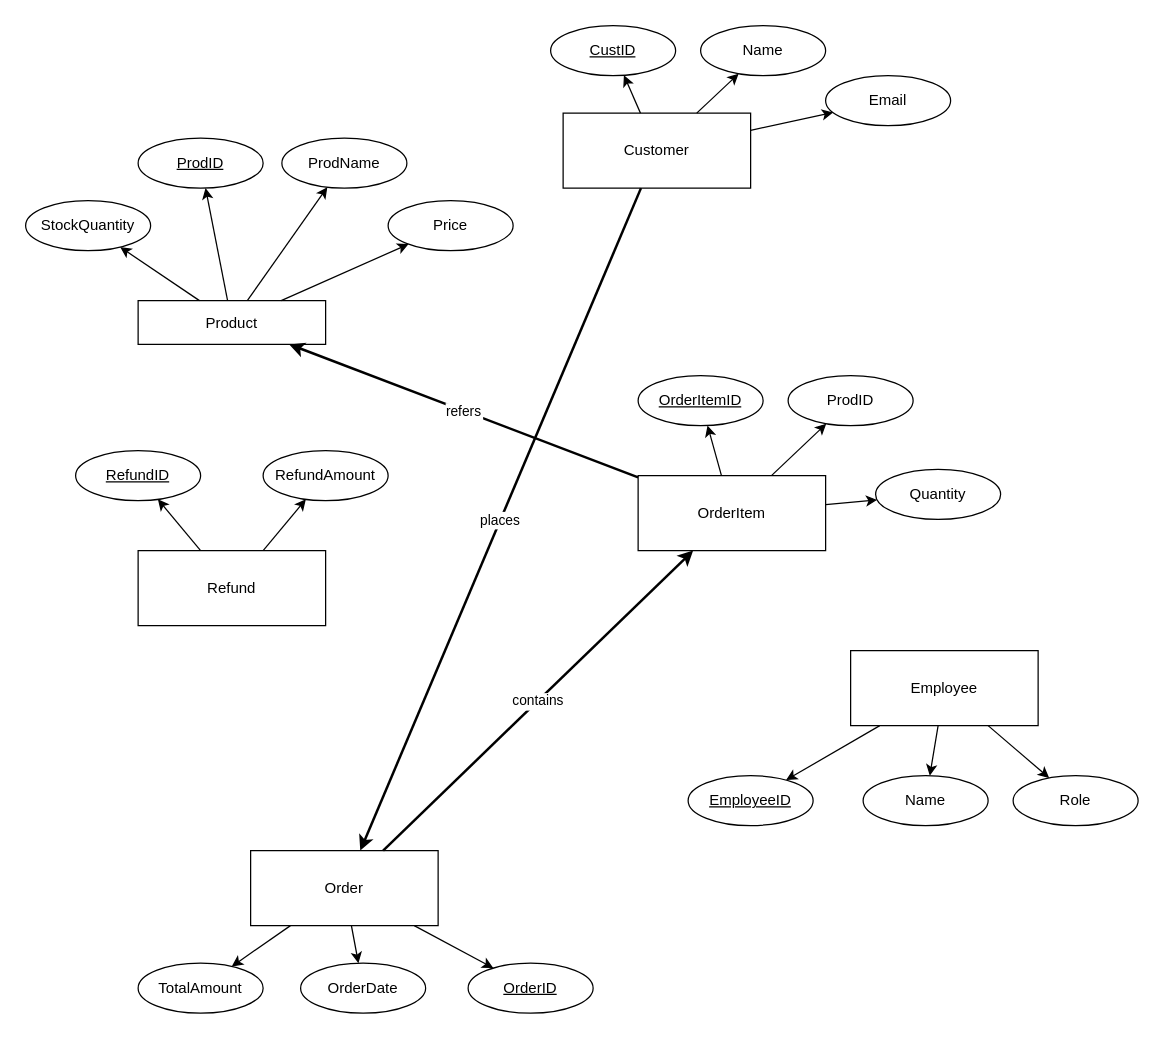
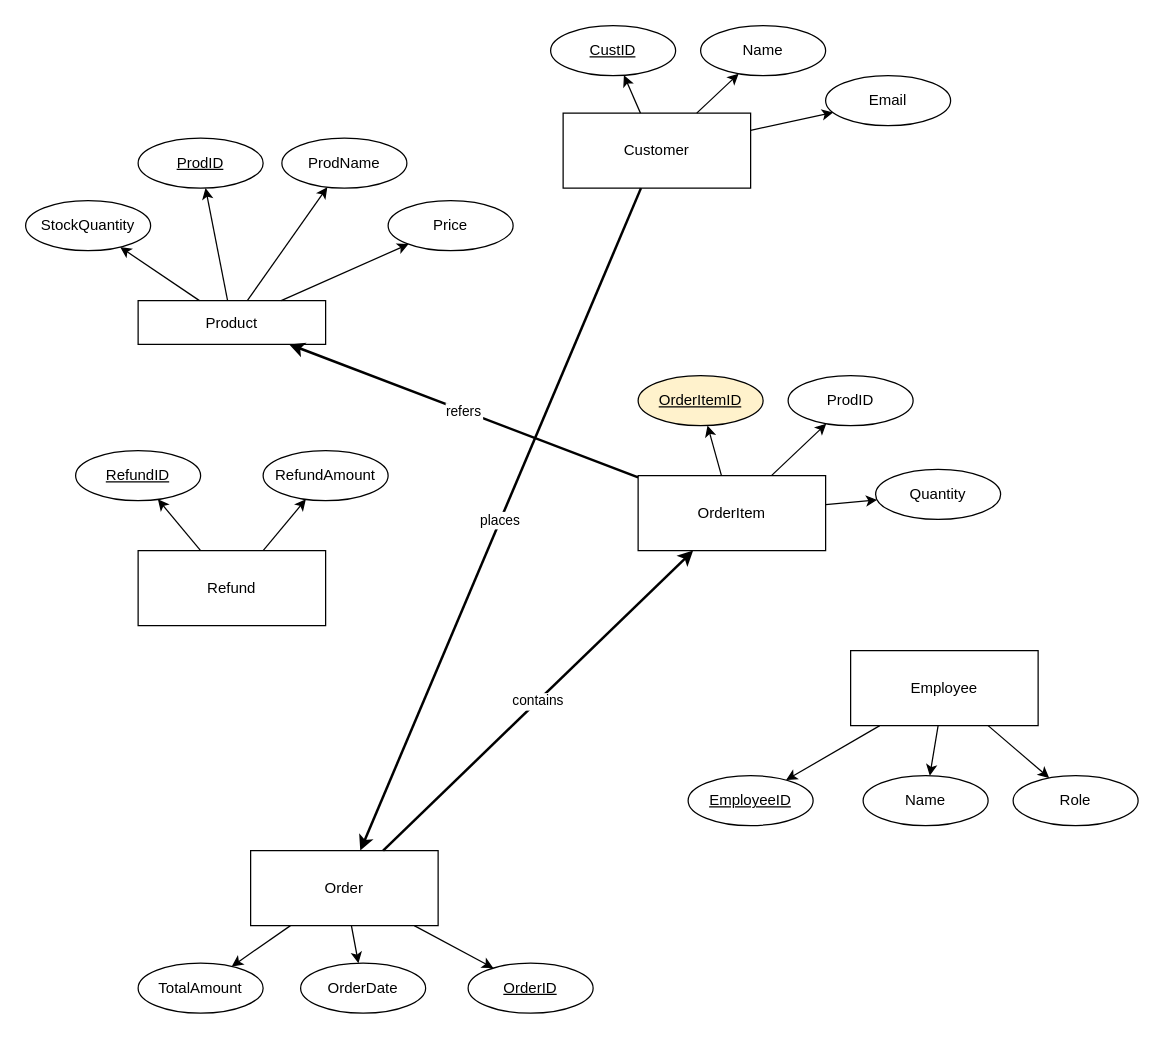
node "OrderItemID": fillcolor #ffffff -> #fff2cc
